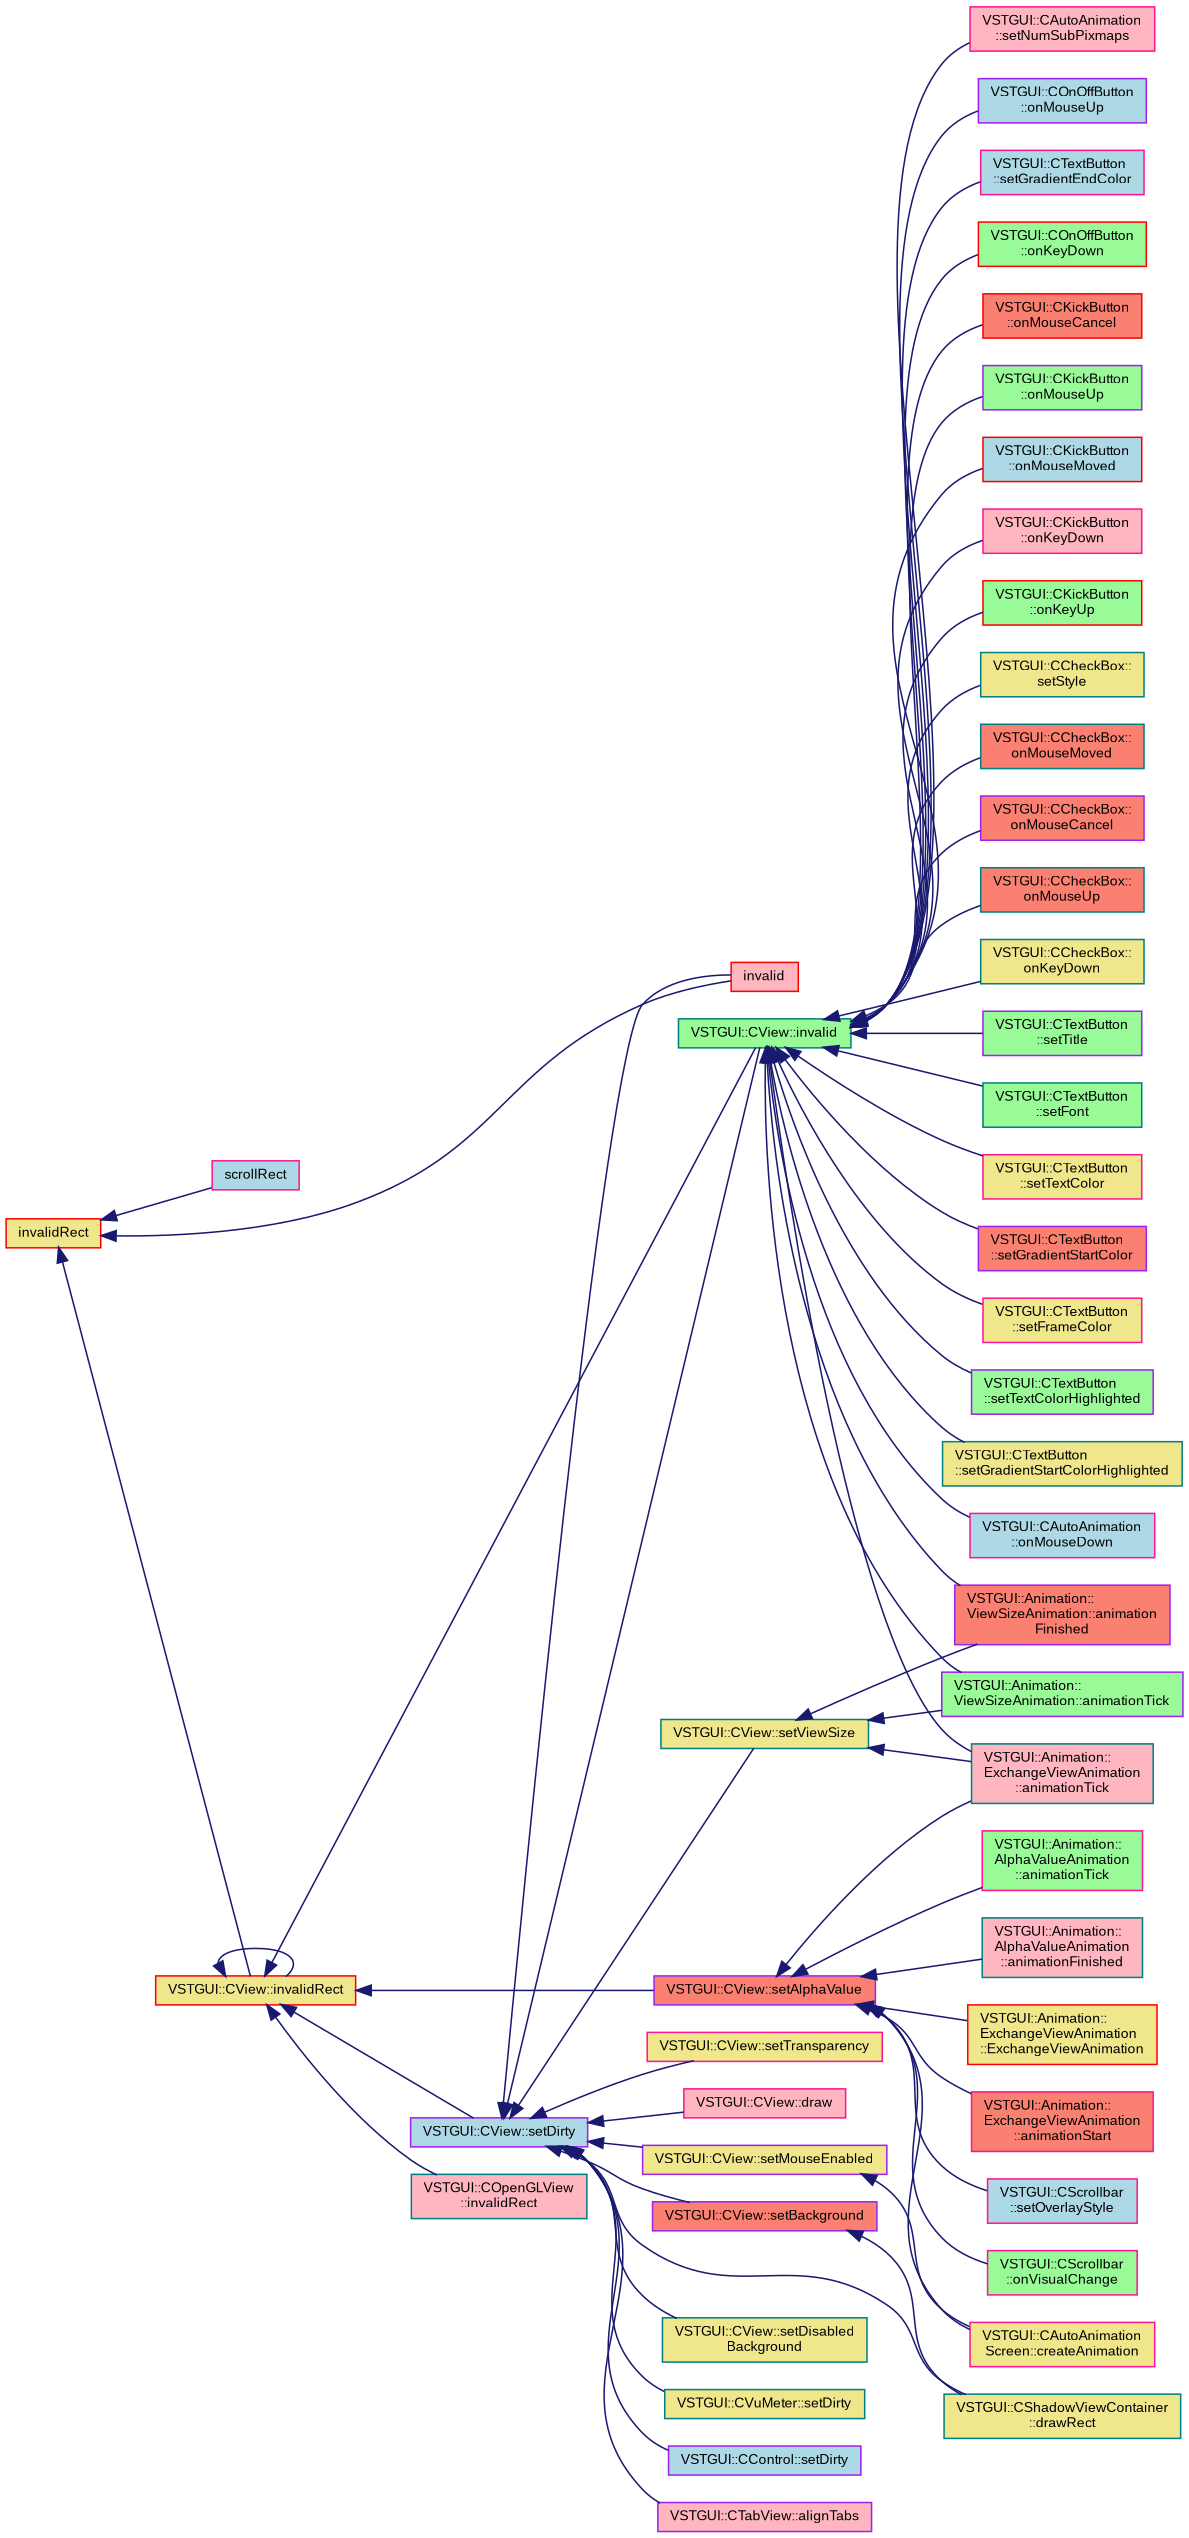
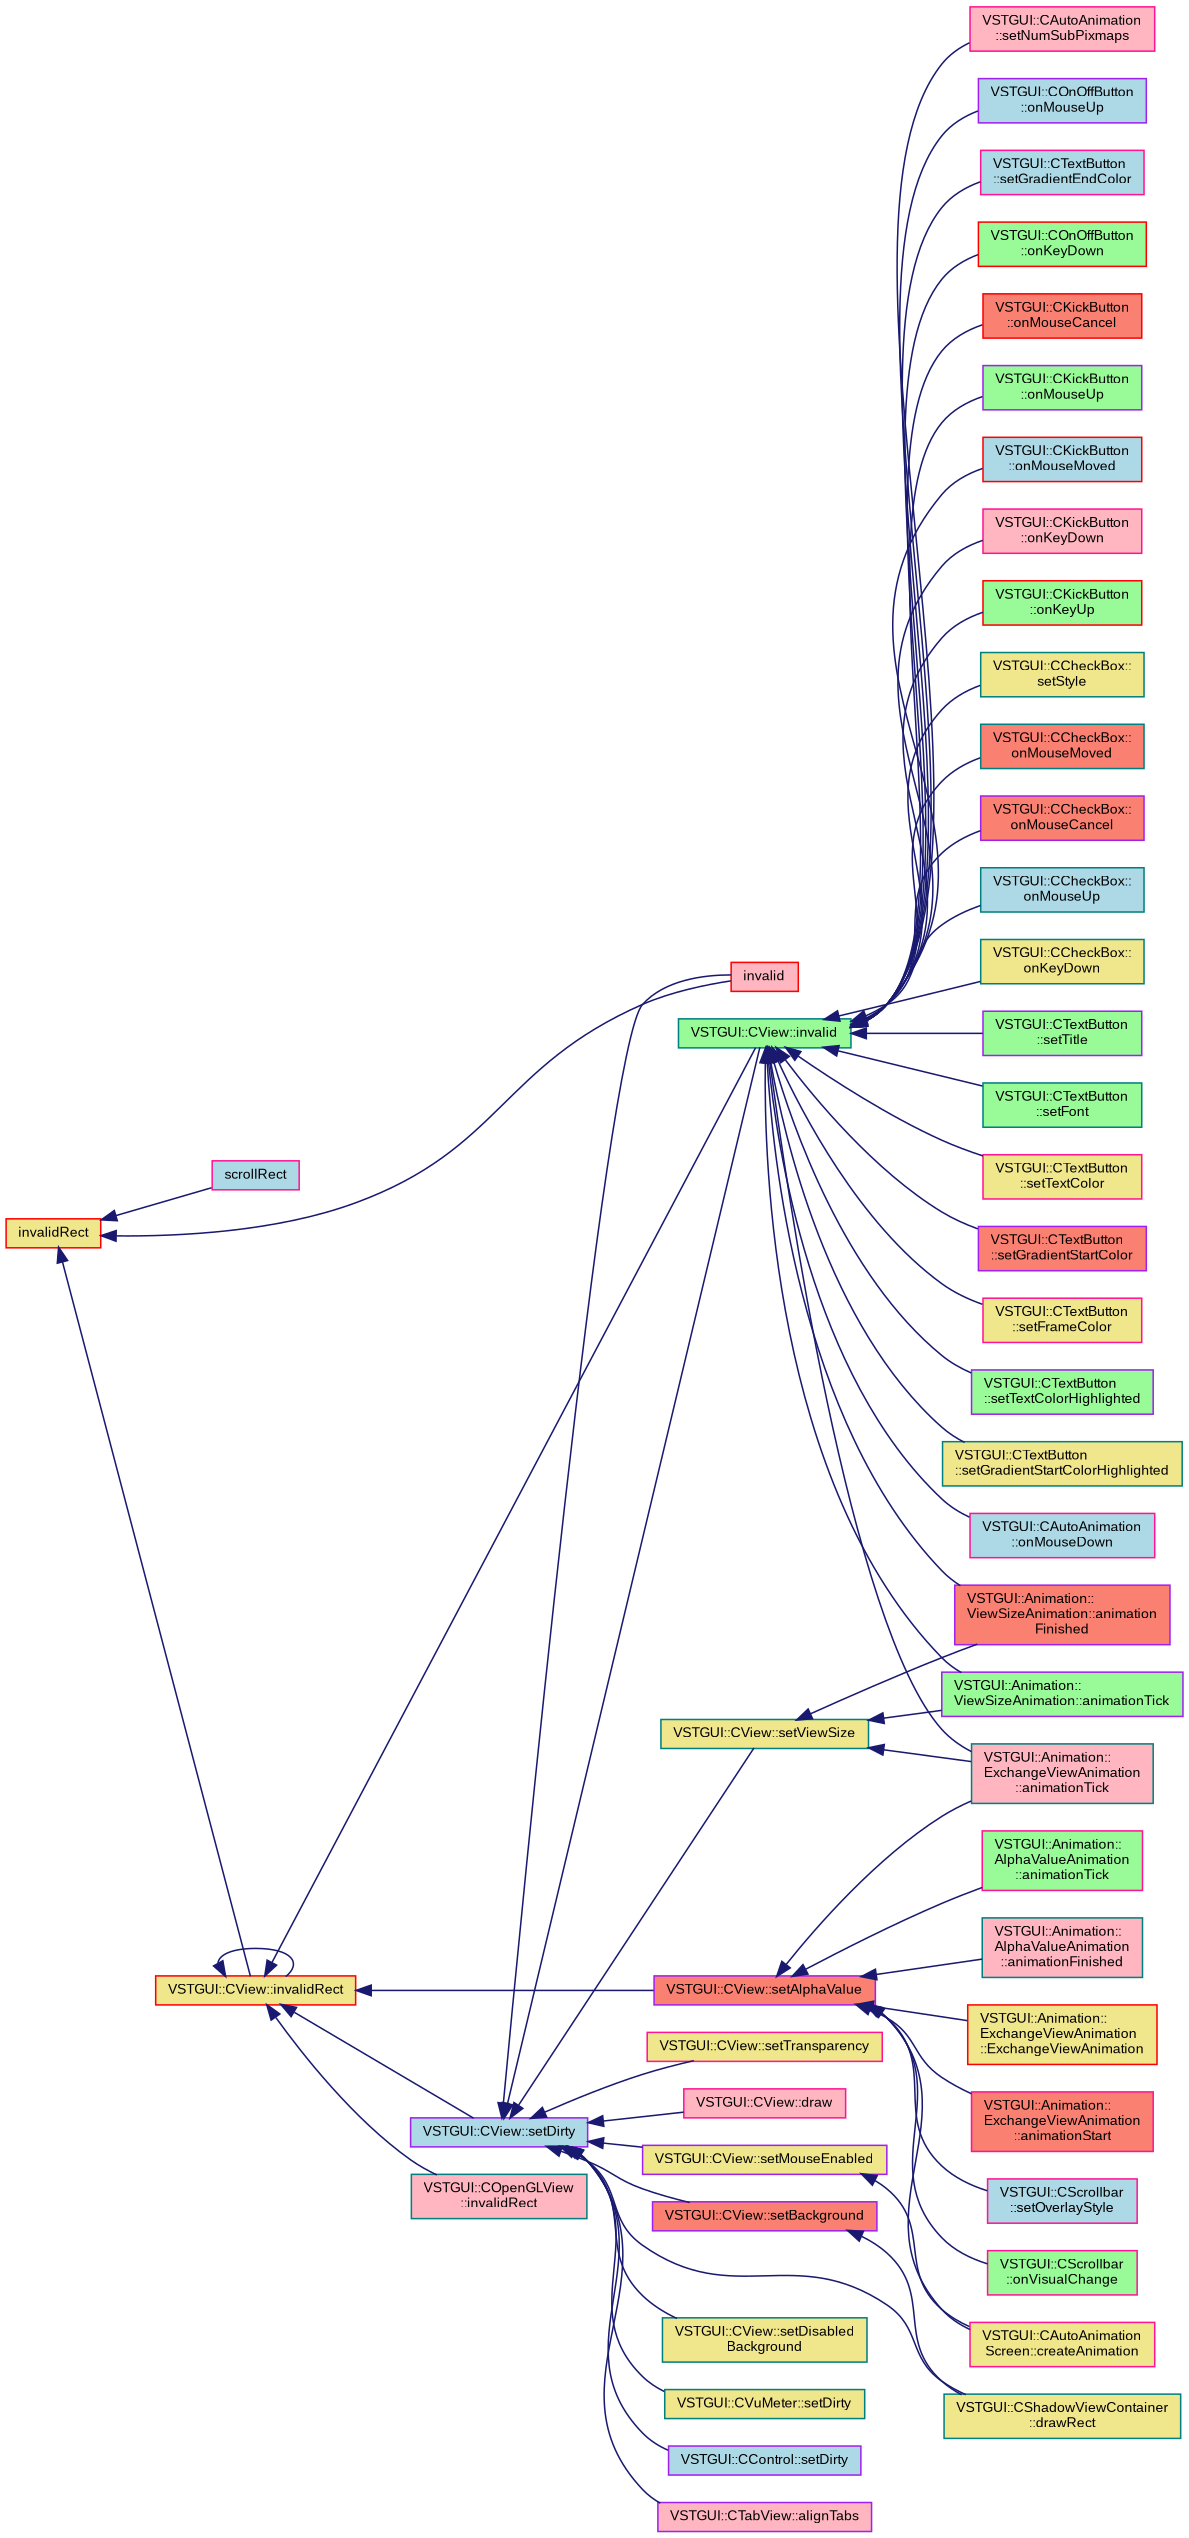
node "VSTGUI::CCheckBox:: onMouseUp": fillcolor salmon -> lightblue
